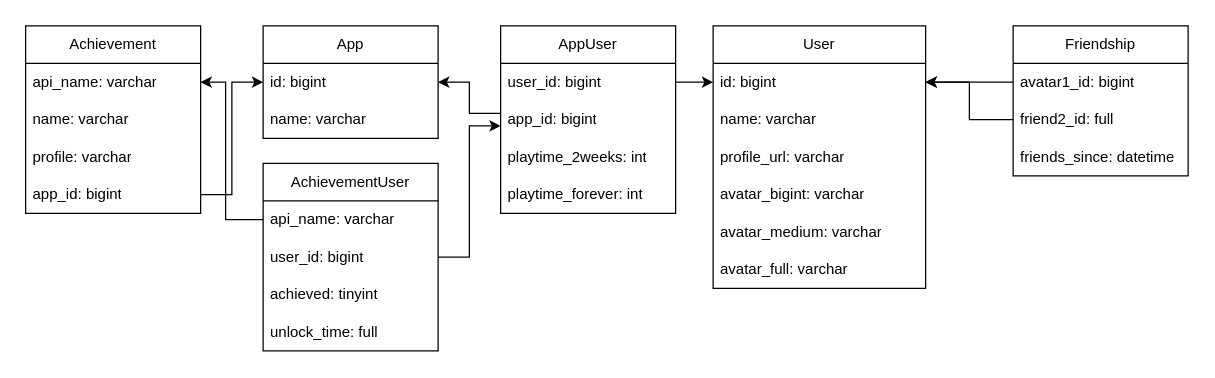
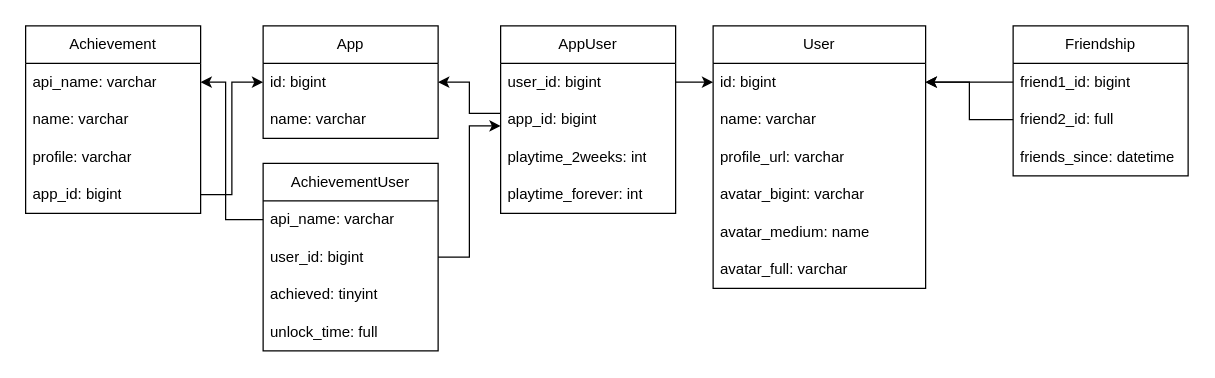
node "avatar1_id: bigint": label "avatar1_id: bigint" -> "friend1_id: bigint"
node "avatar_medium: varchar": label "avatar_medium: varchar" -> "avatar_medium: name"
